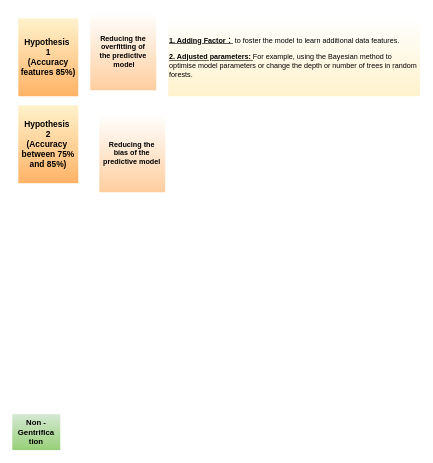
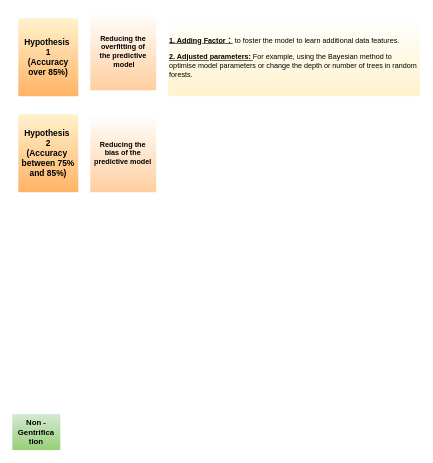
node "Hypothesis 1 (Accuracy features 85%)": label "Hypothesis 1 (Accuracy features 85%)" -> "Hypothesis 1 (Accuracy over 85%)"
node "Hypothesis 2 (Accuracy between 75% and 85%)": moved (48, 144) -> (48, 153)
node "Reducing the bias of the predictive model": moved (132, 153) -> (123, 153)
